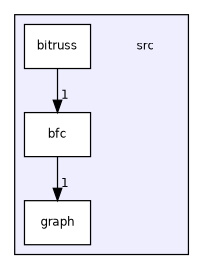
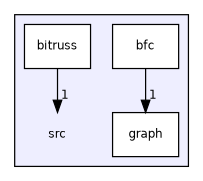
edge "bitruss" -> "bfc": now "bitruss" -> "src"
